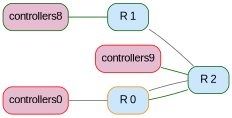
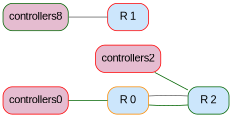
edge "controllers8" -- "R 1": color darkgreen -> gray40
node "R 1": color darkgreen -> red
edge "R 1" -- "R 2": removed
node "controllers9": label "controllers9" -> "controllers2"
edge "controllers0" -- "R 0": color gray40 -> darkgreen
